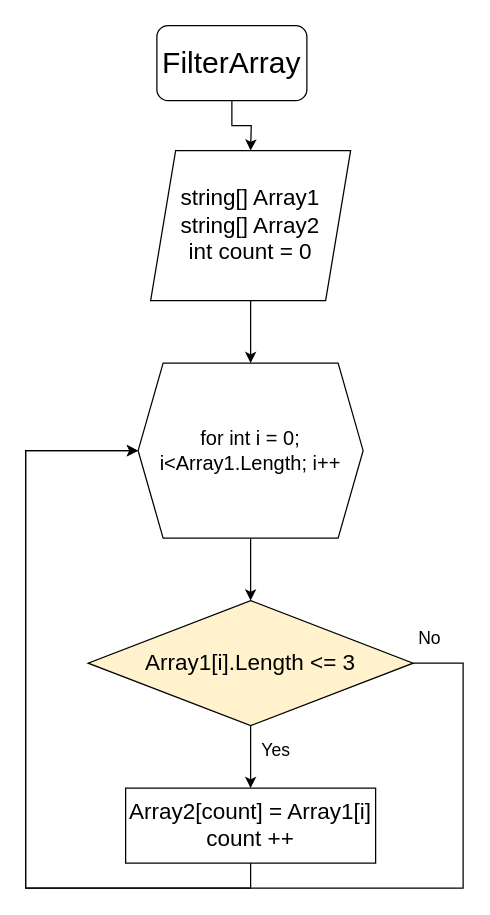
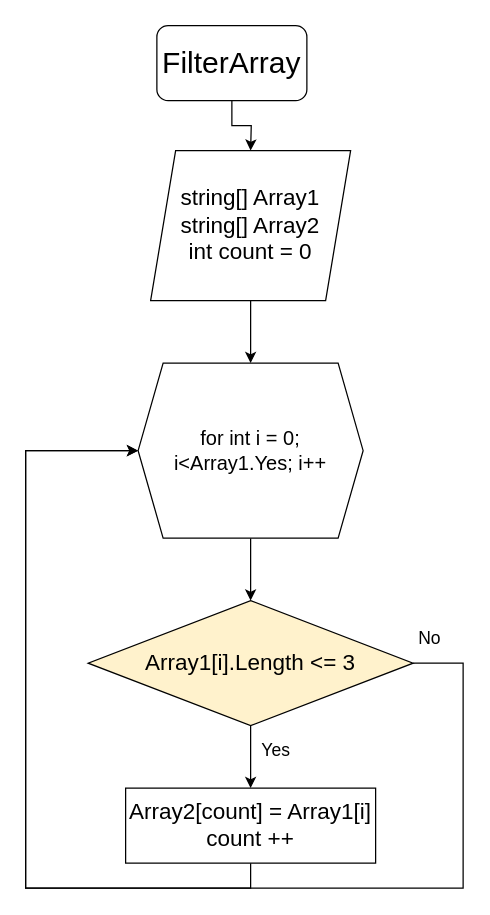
node "for int i = 0; i<Array1.Length; i++": label "for int i = 0; i<Array1.Length; i++" -> "for int i = 0; i<Array1.Yes; i++"
